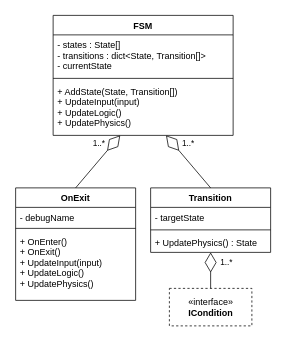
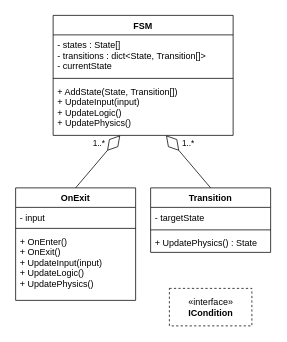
node "- debugName": label "- debugName" -> "- input"
edge "«interface» ICondition" -> "+ UpdatePhysics() : State": removed, label "1..*"
